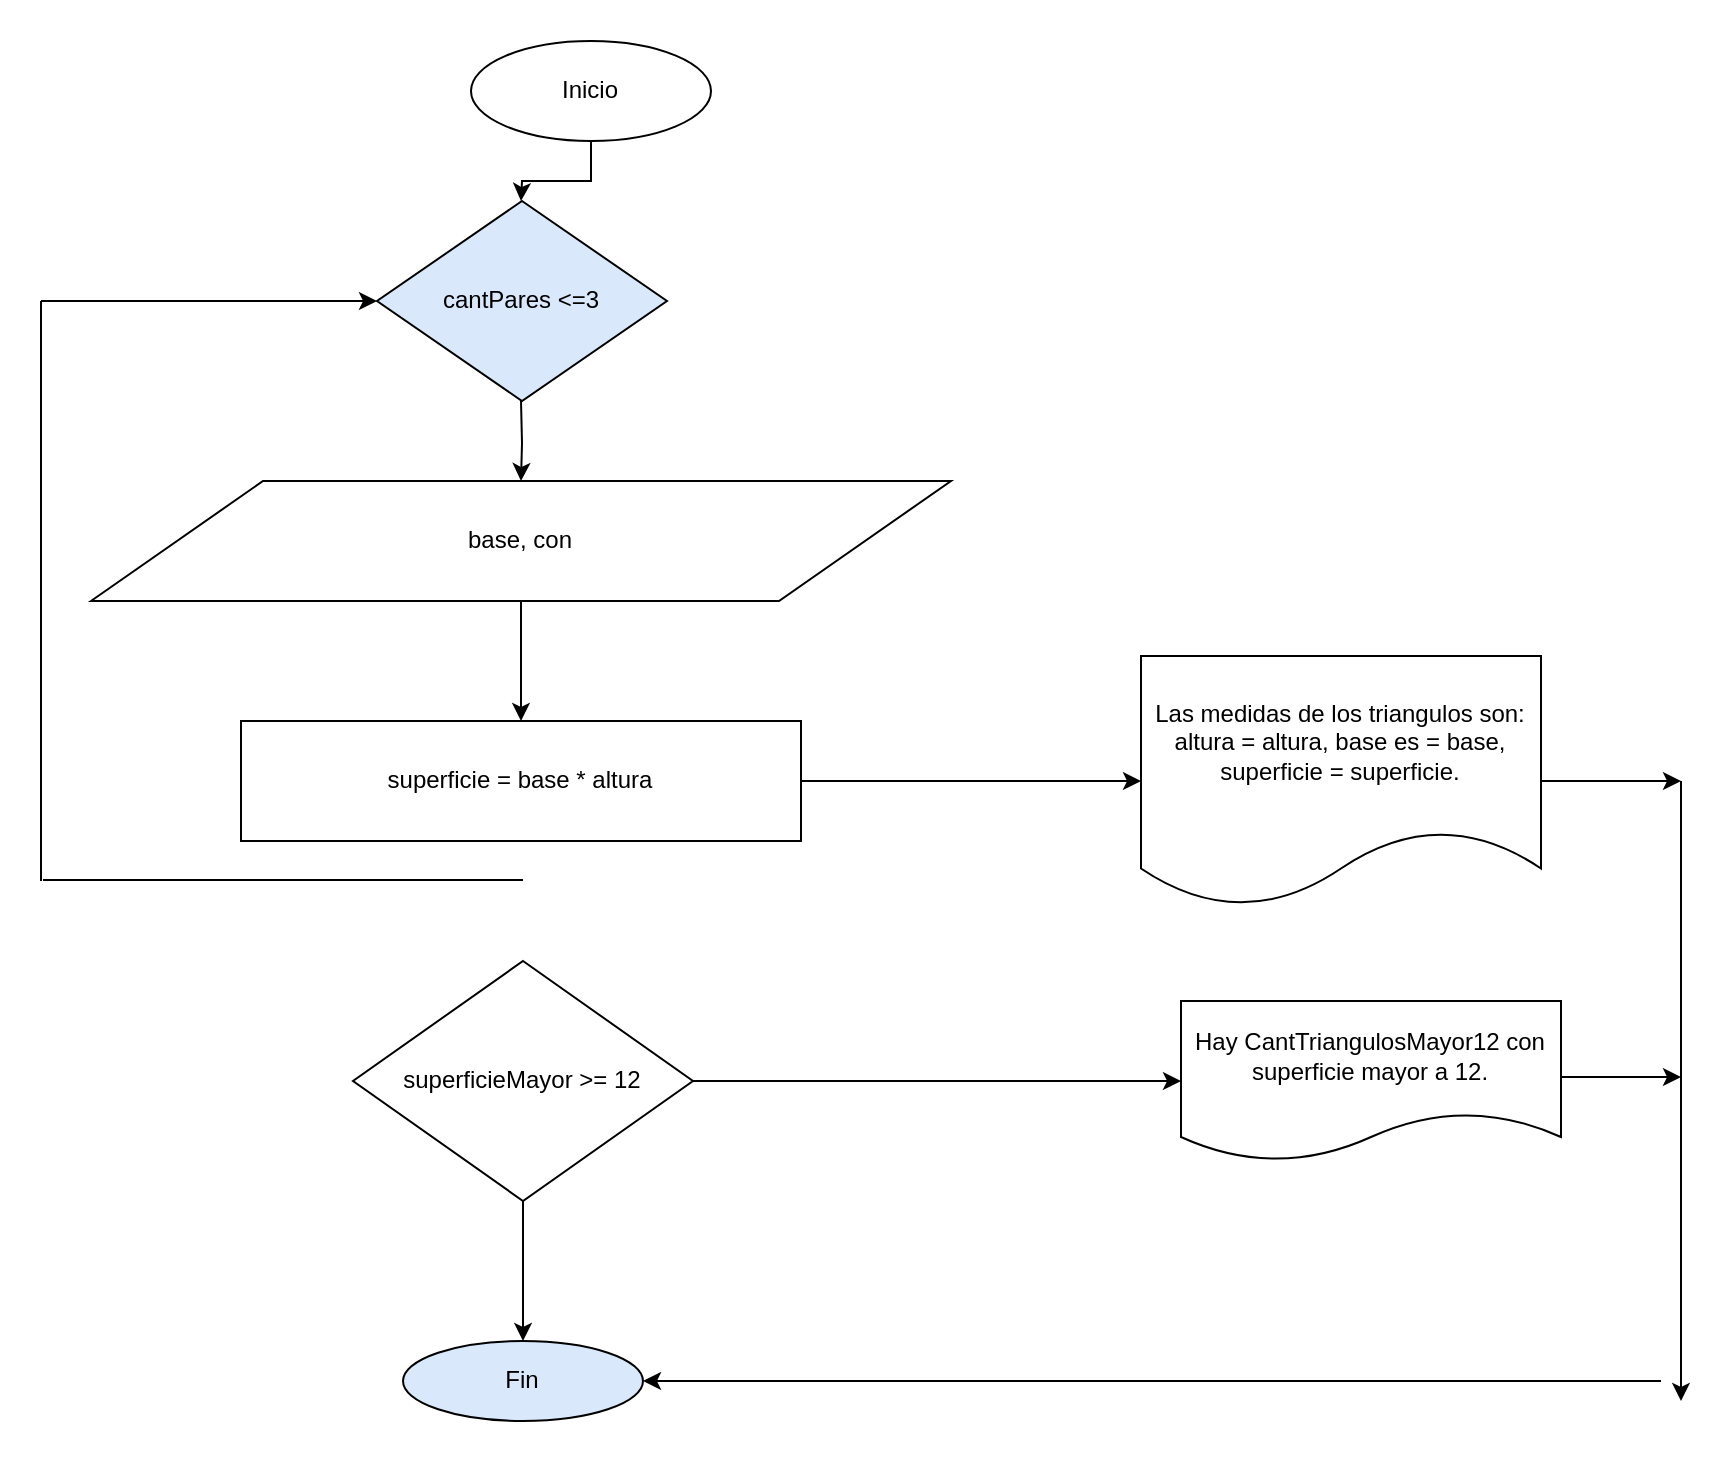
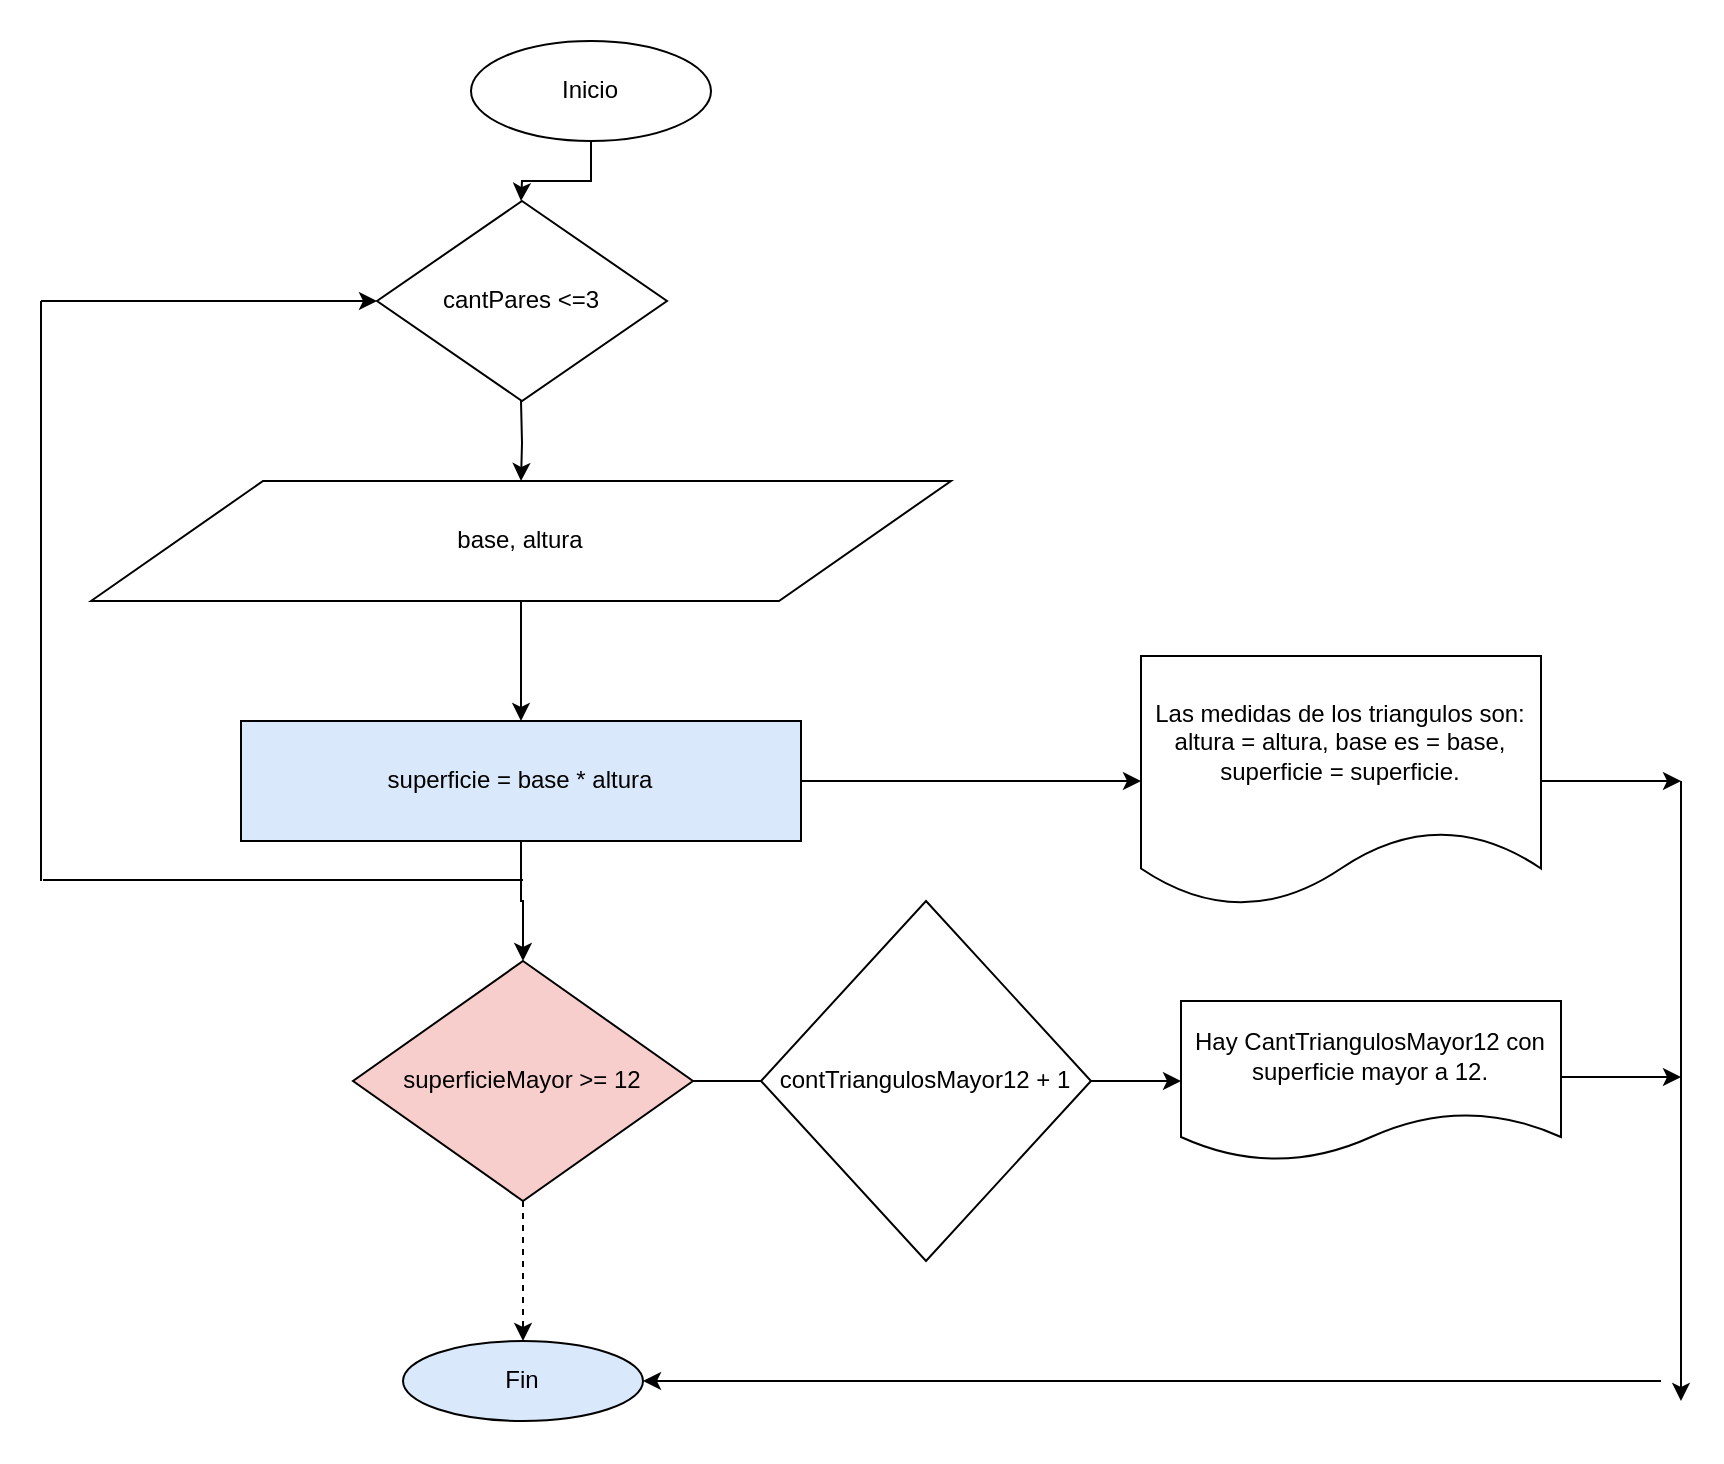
node "cantPares <=3": fillcolor #dae8fc -> #ffffff
node "base, con": label "base, con" -> "base, altura"
node "superficie = base * altura": fillcolor #ffffff -> #dae8fc
edge "superficie = base * altura" -> "superficieMayor >= 12": added
node "superficieMayor >= 12": fillcolor #ffffff -> #f8cecc
node "contTriangulosMayor12 + 1": added
edge "superficieMayor >= 12" -> "Fin": style solid -> dashed
